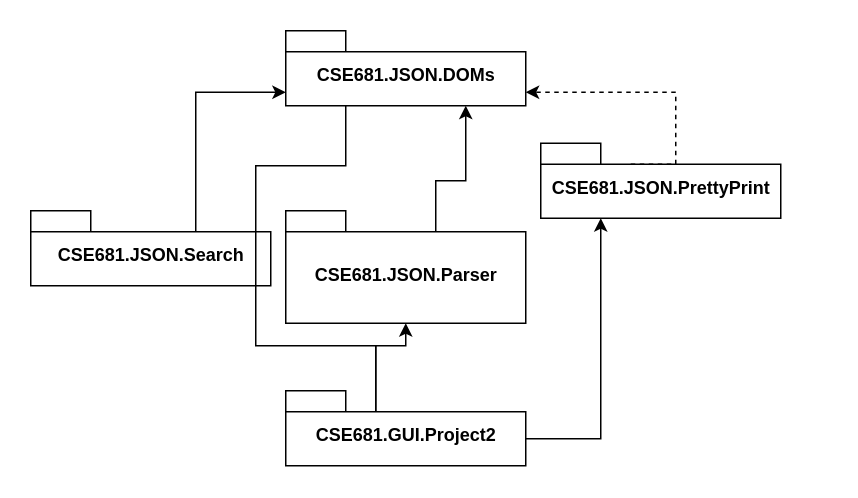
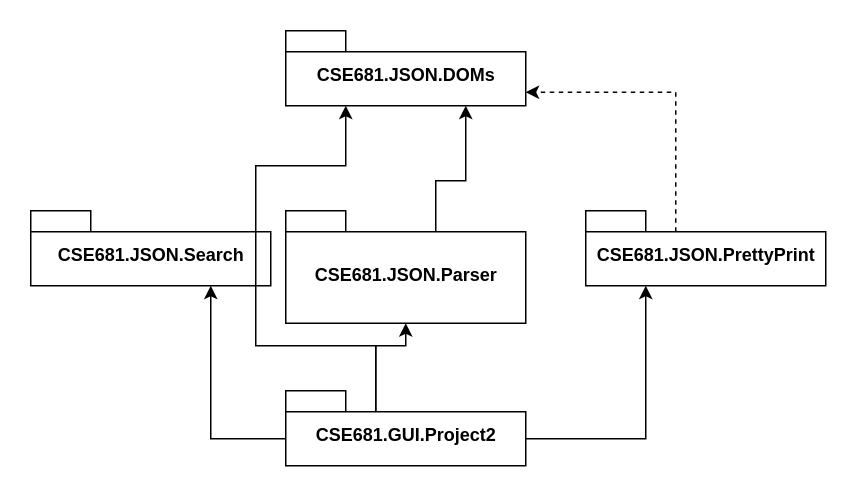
edge "CSE681.JSON.DOMs" -- "CSE681.GUI.Project2": arrowhead none -> classic
edge "CSE681.JSON.Search" -> "CSE681.JSON.DOMs": removed
node "CSE681.JSON.PrettyPrint": moved (661, 181) -> (706, 248)
edge "CSE681.GUI.Project2" -> "CSE681.JSON.Search": added
